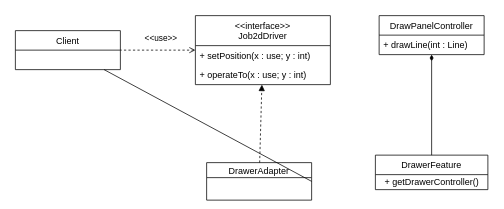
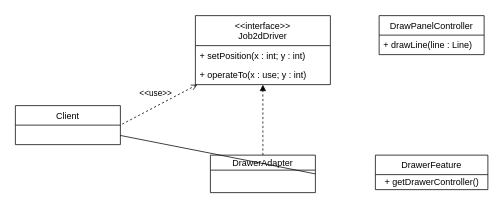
node "+ drawLine(int : Line)": label "+ drawLine(int : Line)" -> "+ drawLine(line : Line)"
node "Client": moved (68, 50) -> (68, 125)
node "+ setPosition(x : use; y : int)": label "+ setPosition(x : use; y : int)" -> "+ setPosition(x : int; y : int)"
edge "DrawerFeature" -> "DrawPanelController": removed
node "DrawerAdapter": moved (259, 181) -> (263, 174)
